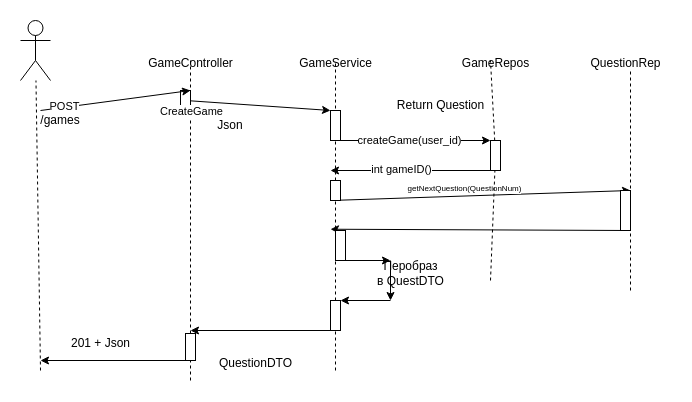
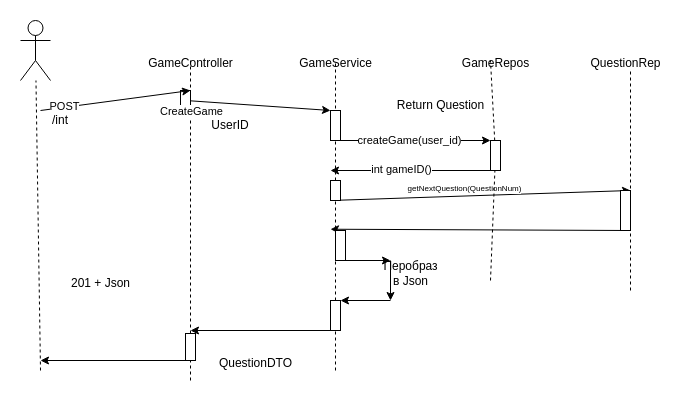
node "/games": label "/games" -> "/int"
node "Json": label "Json" -> "UserID"
node "Перобраз в QuestDTO": label "Перобраз в QuestDTO" -> "Перобраз в Json"
node "201 + Json": moved (101, 344) -> (101, 284)
